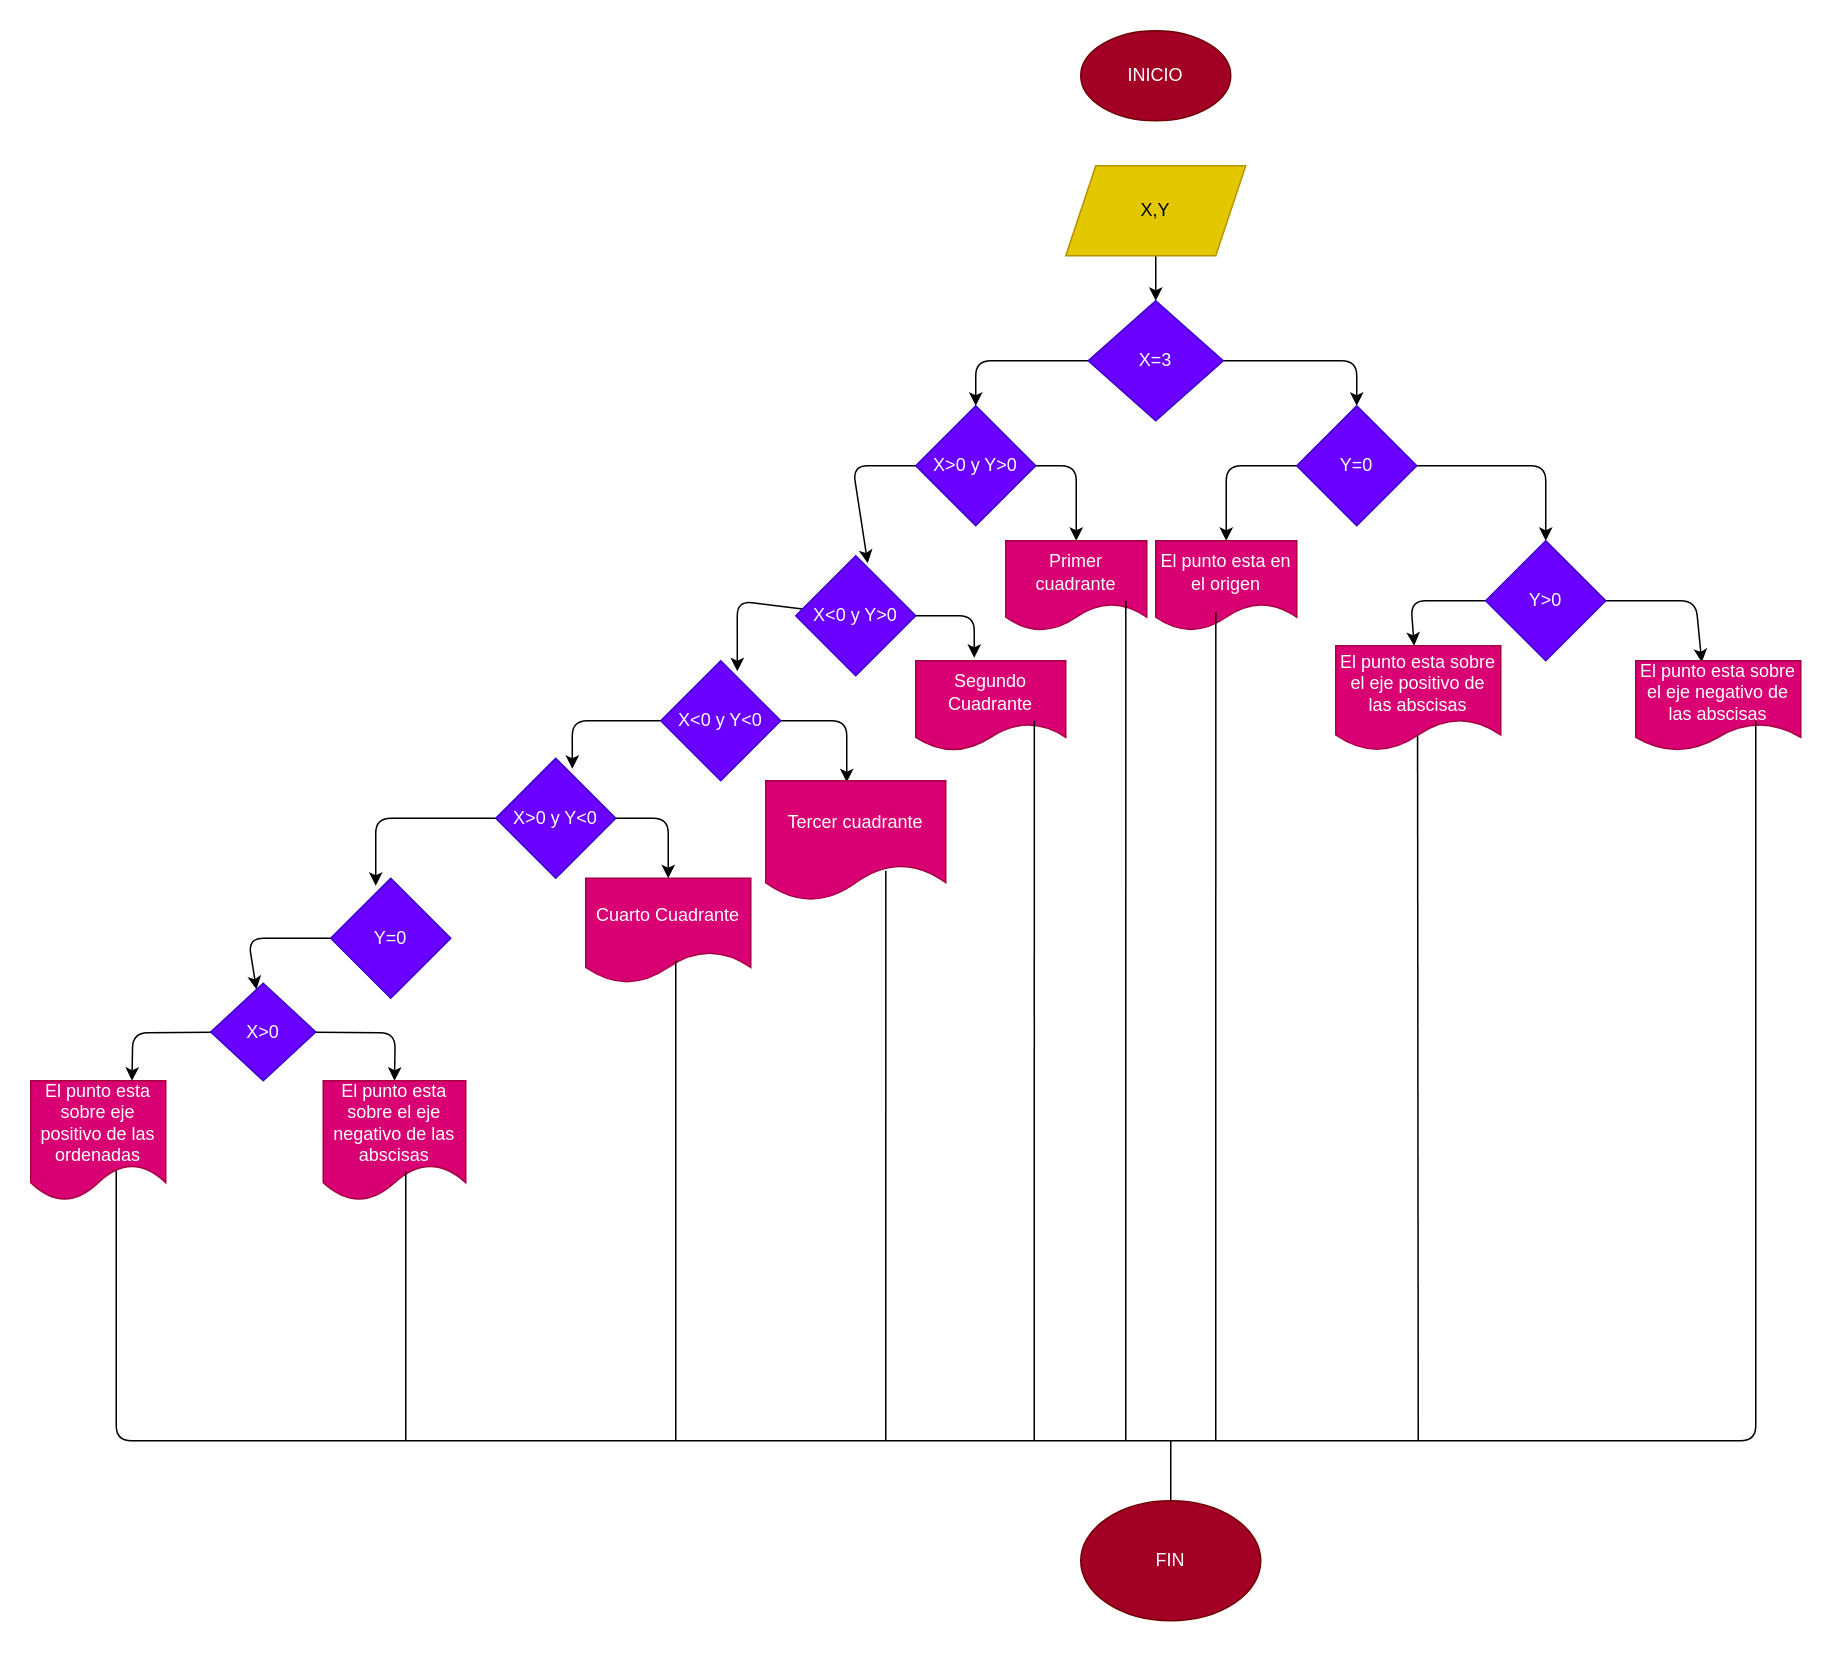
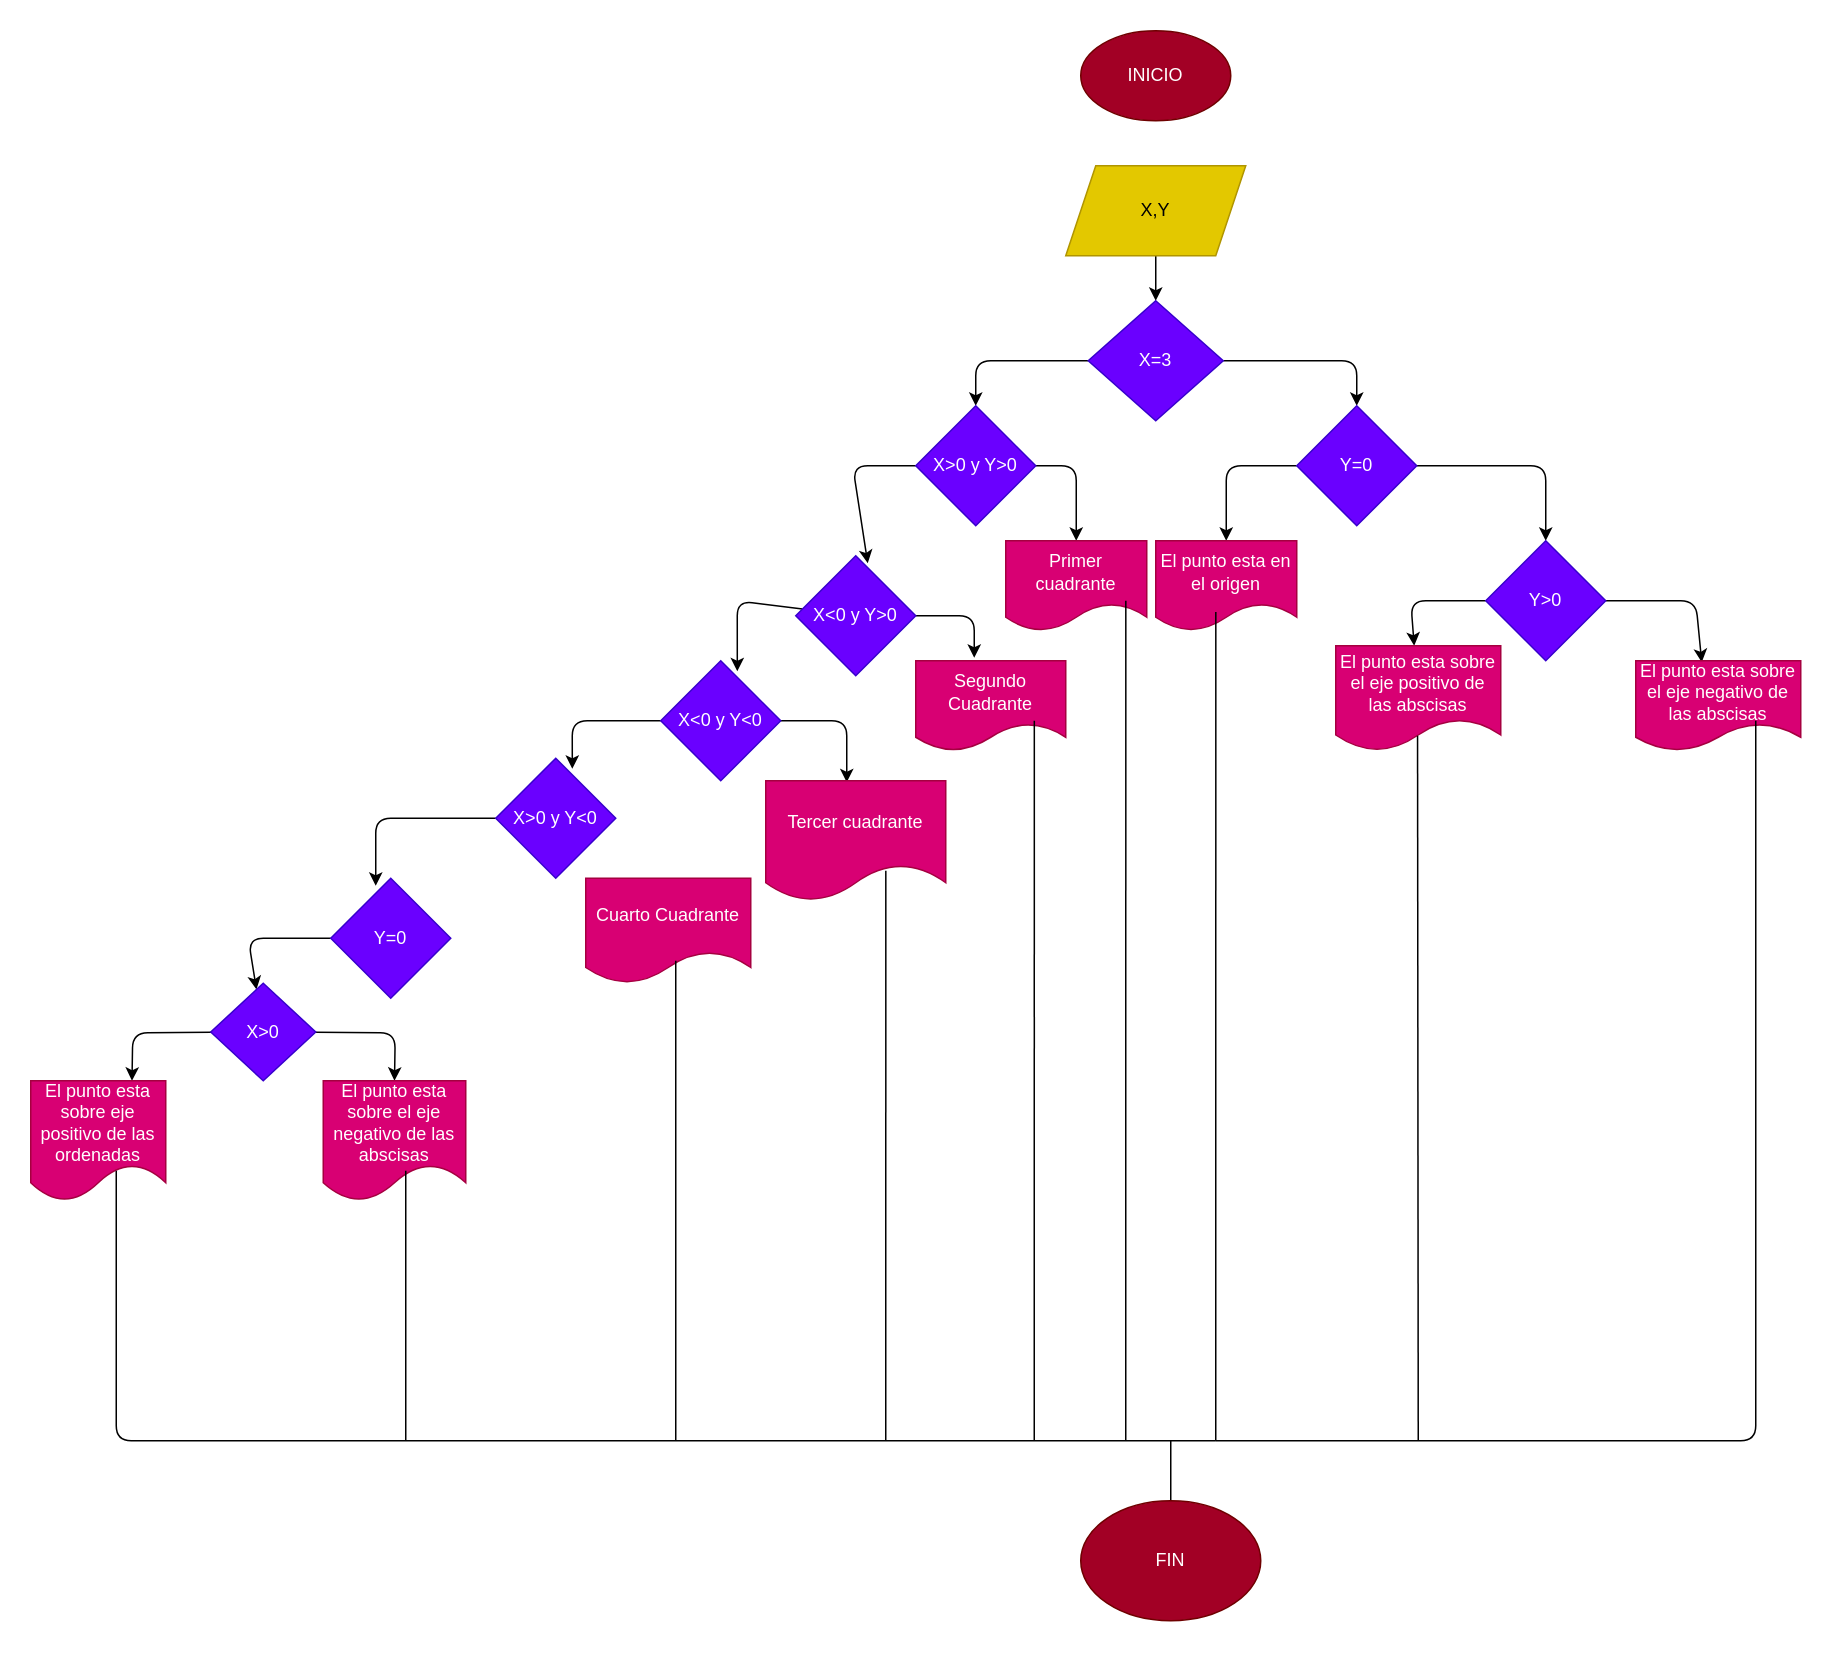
edge "X>0 y Y<0" -> "Cuarto Cuadrante": removed
